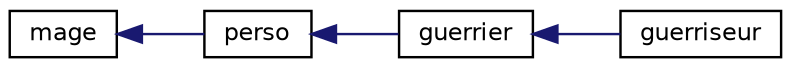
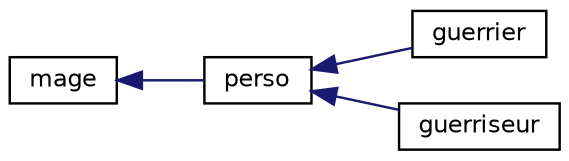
edge "guerriseur" -> "guerrier": now "guerriseur" -> "perso"
